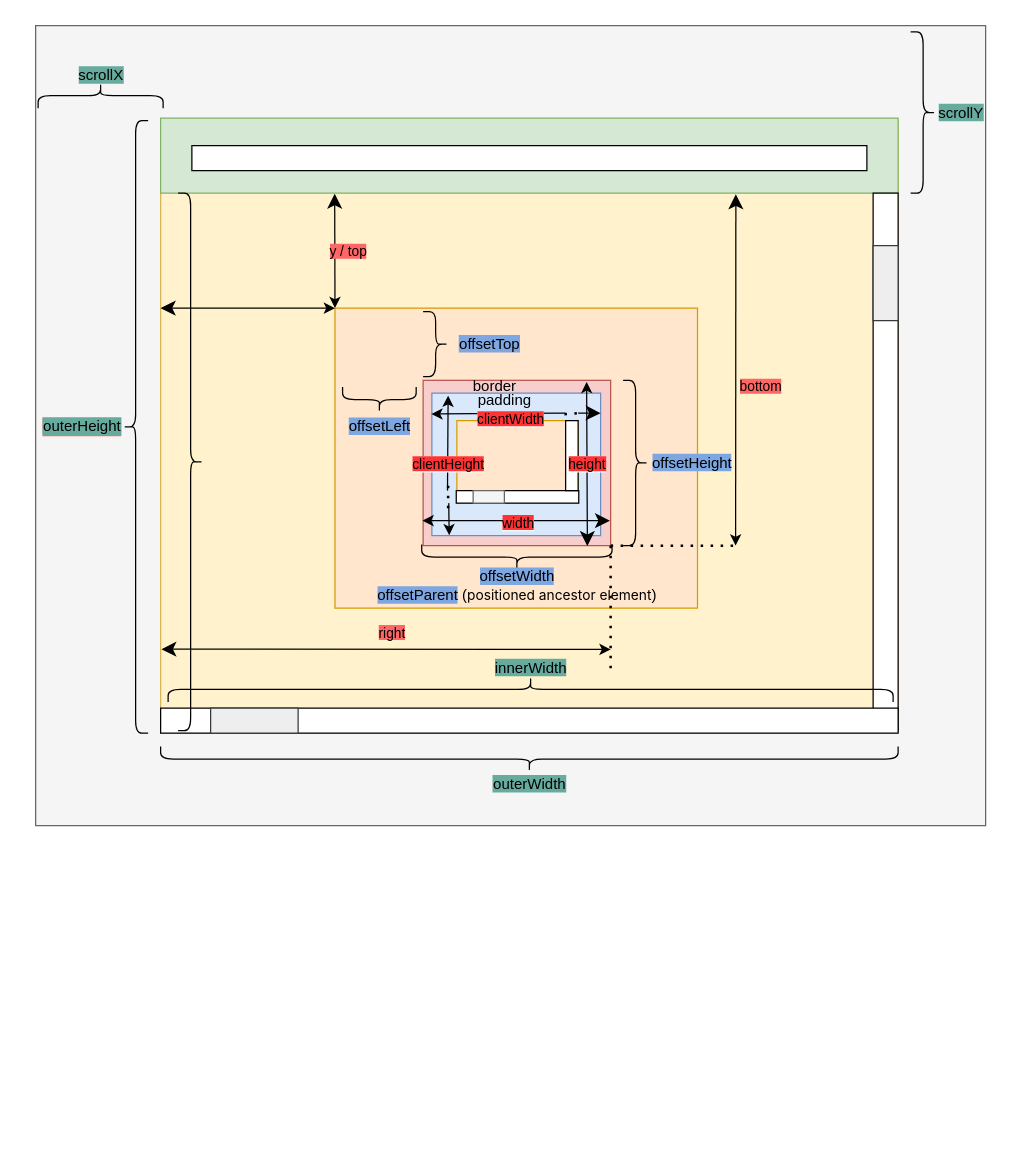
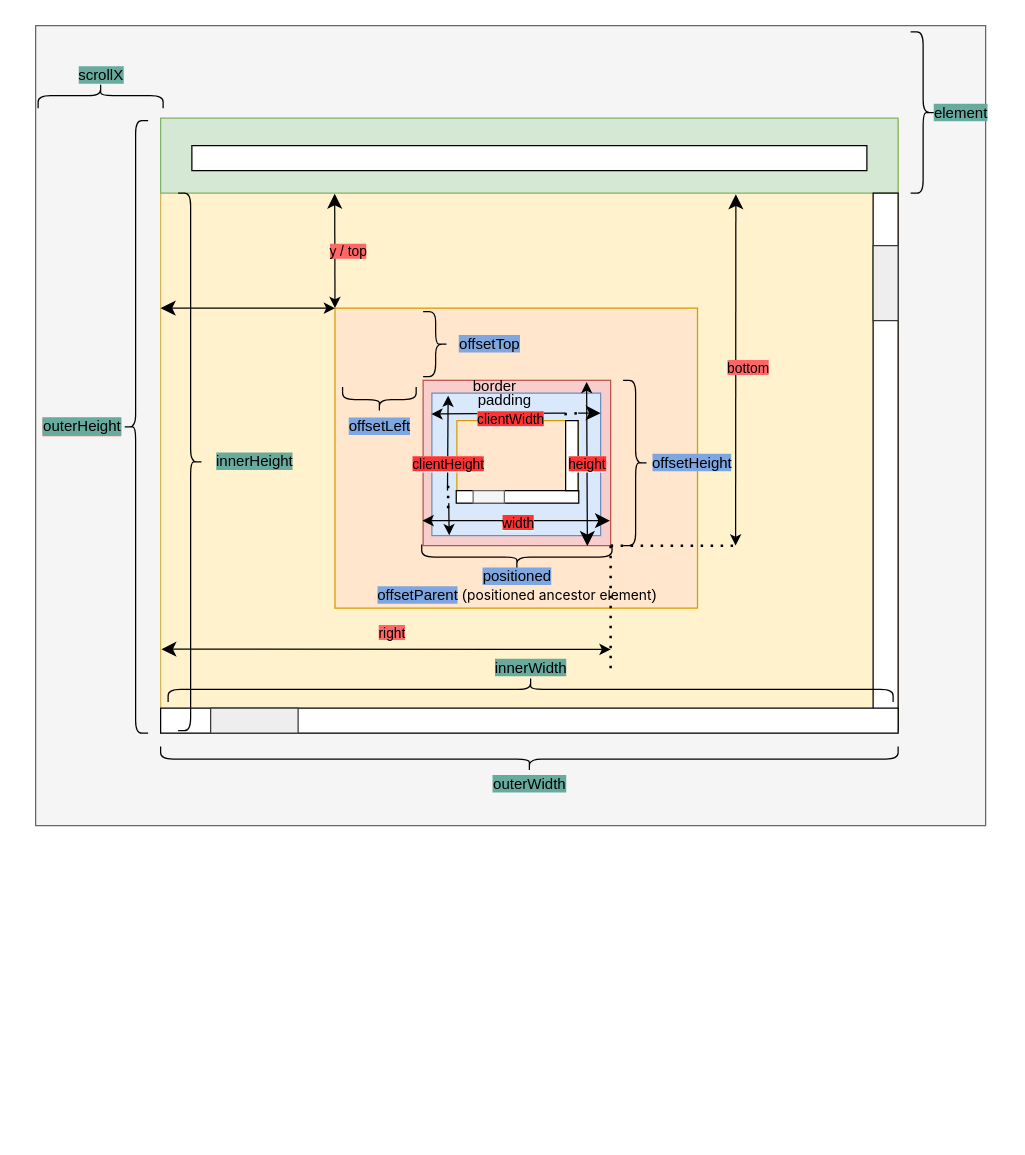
node "scrollY": label "scrollY" -> "element"
node "bottom": moved (761, 387) -> (748, 368)
node "innerHeight": added
node "offsetWidth": label "offsetWidth" -> "positioned"
